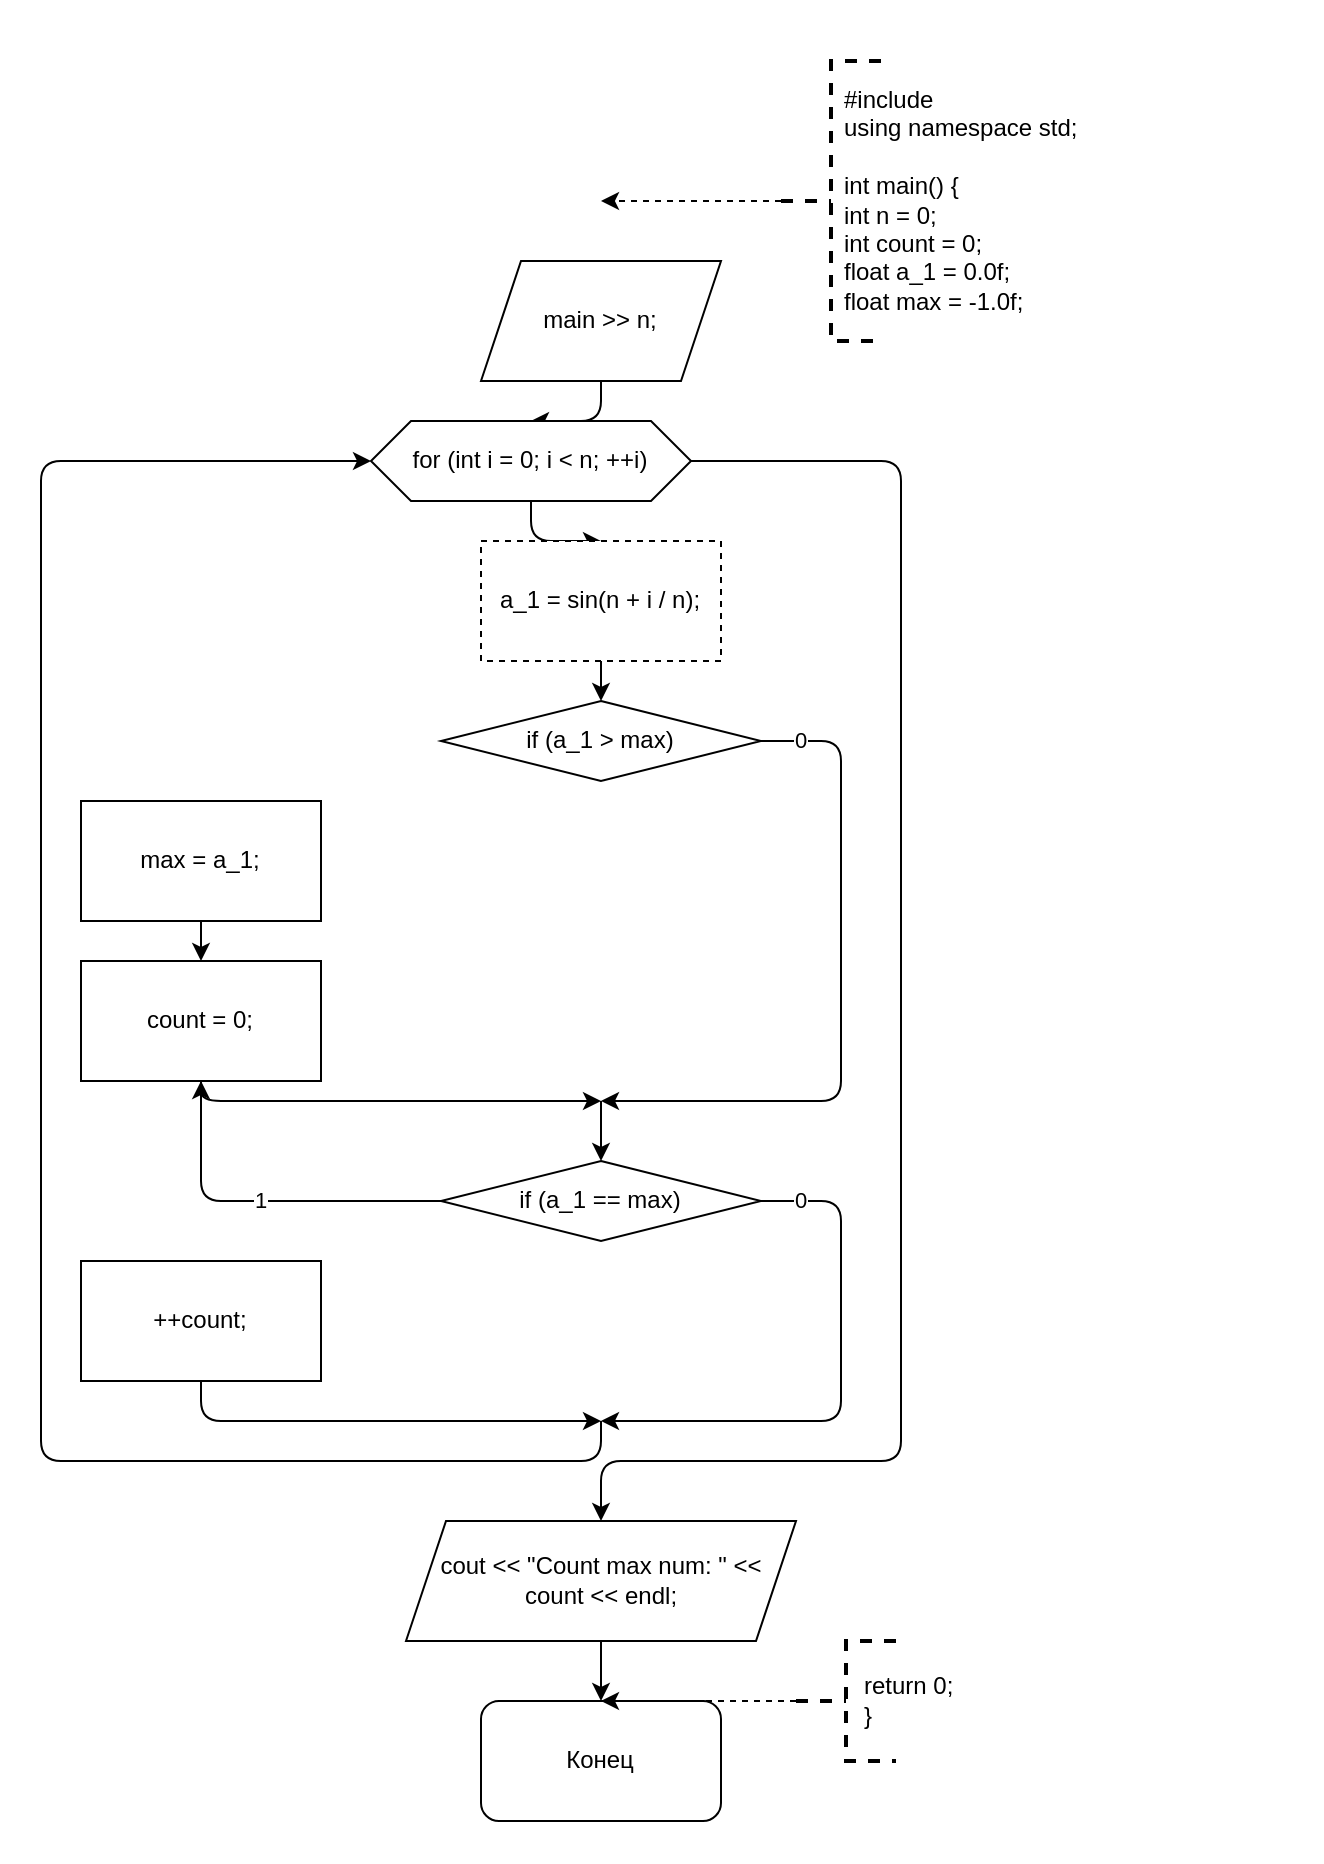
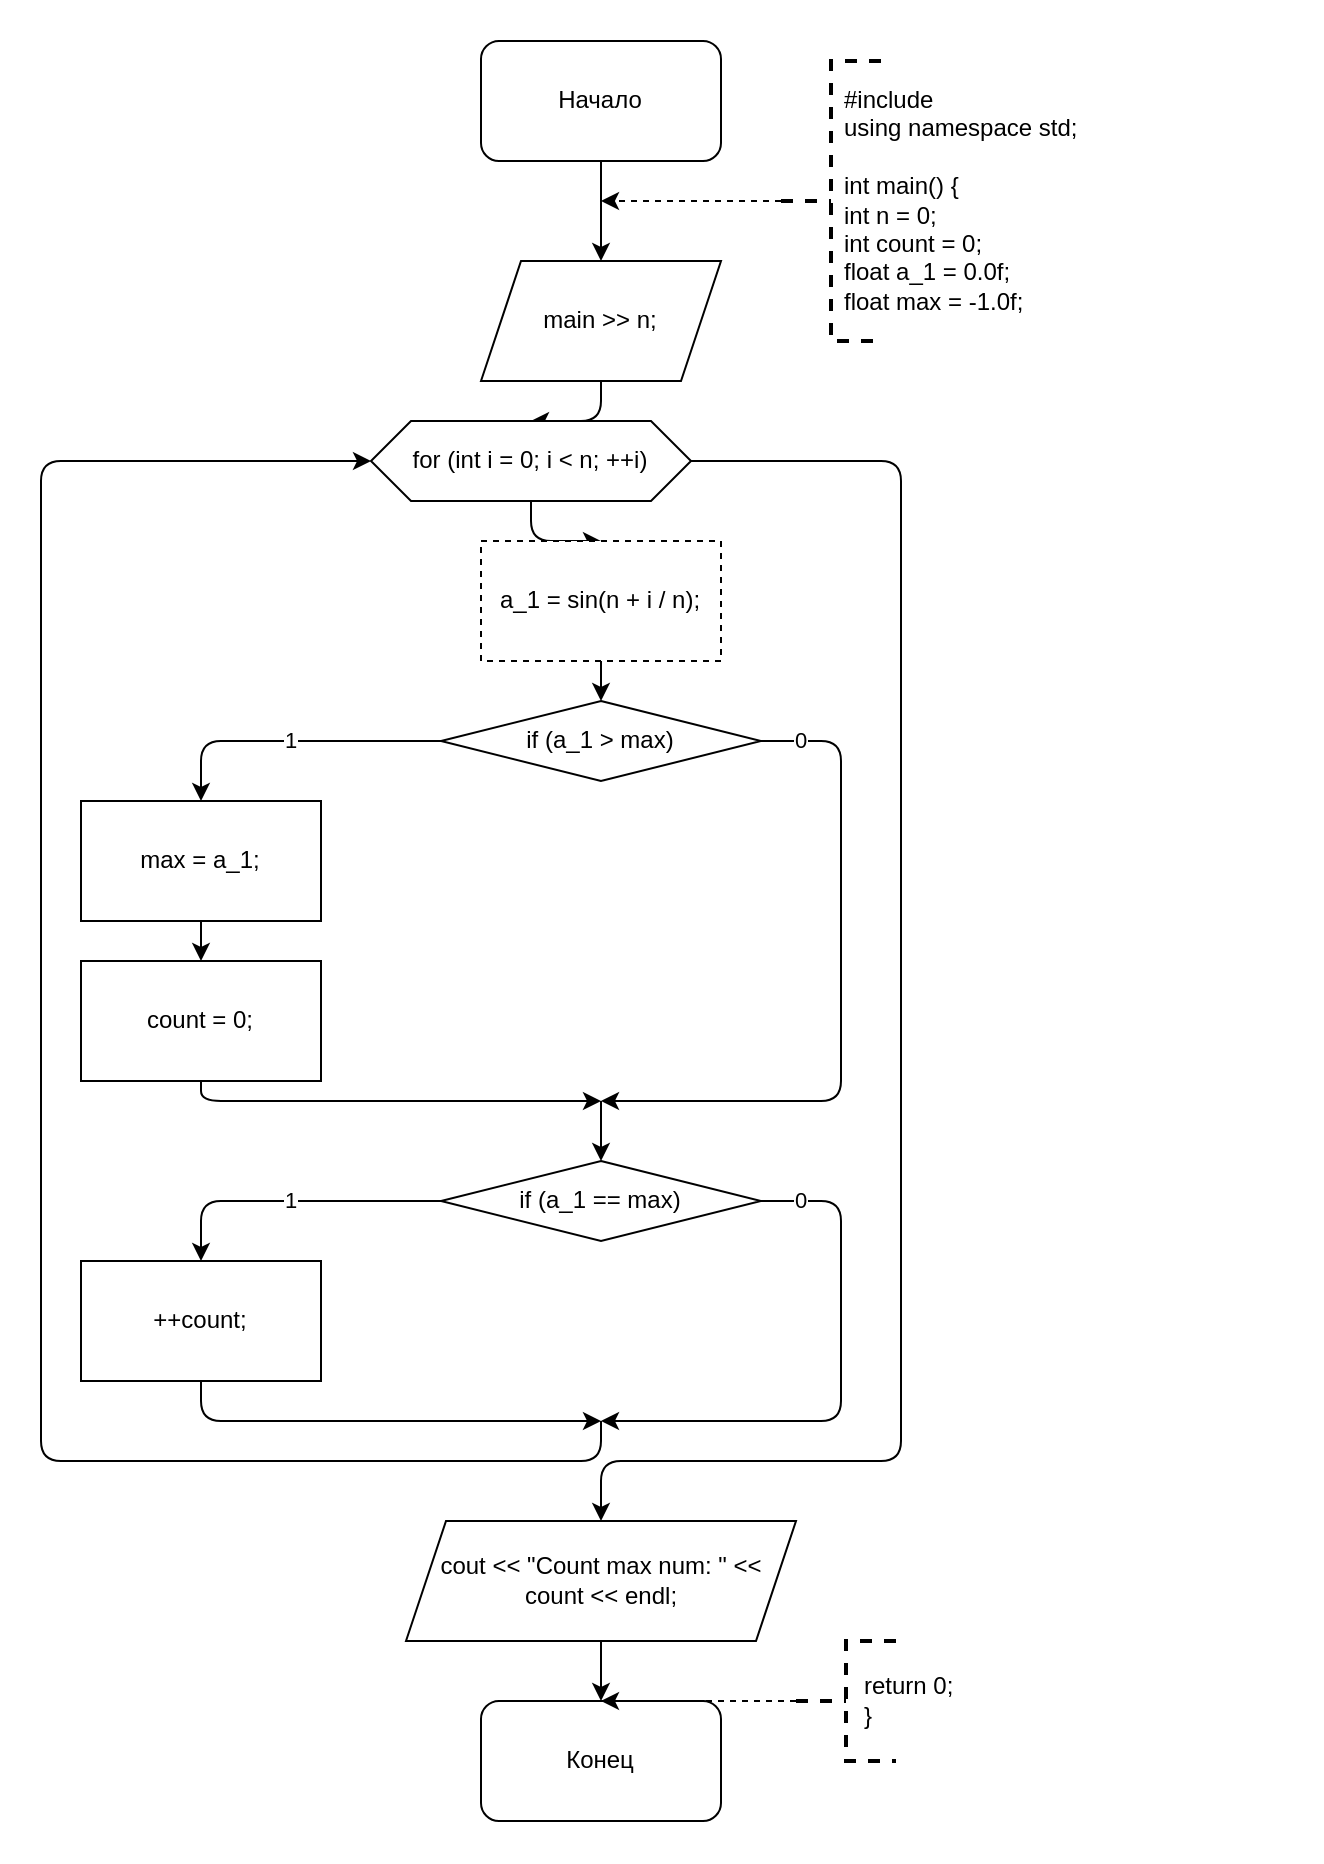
node "Начало": added
edge "Начало" -> "main >> n;": added
edge "if (a_1 > max)" -> "max = a_1;": added, label "1"
edge "if (a_1 == max)" -> "count = 0;": now "if (a_1 == max)" -> "++count;"
